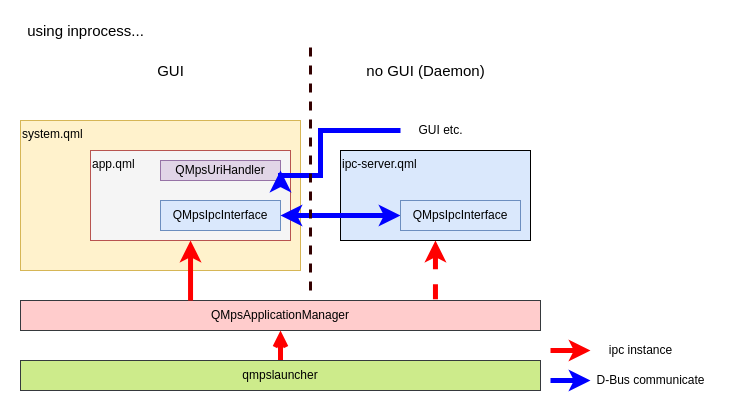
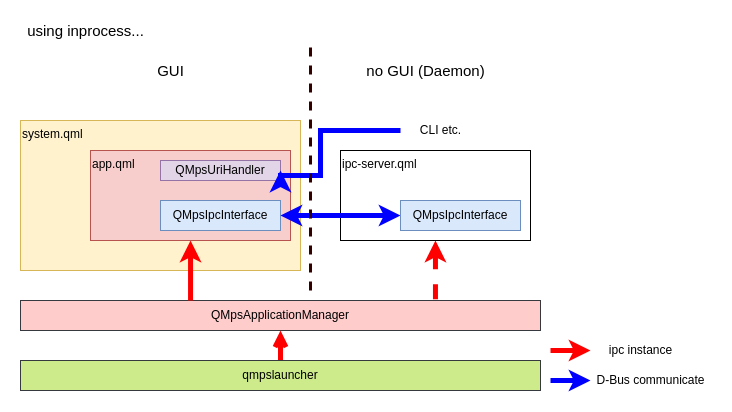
node "GUI etc.": label "GUI etc." -> "CLI etc."
node "app.qml": fillcolor #f5f5f5 -> #f8cecc
node "ipc-server.qml": fillcolor #dae8fc -> #ffffff
